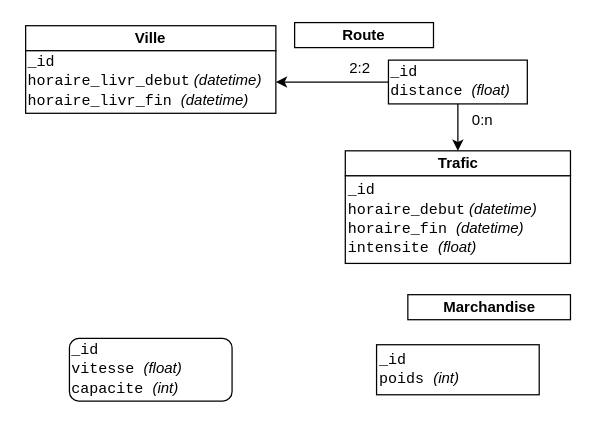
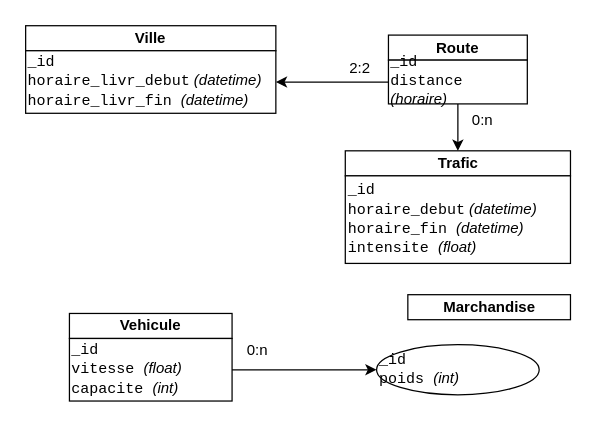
node "Route": moved (364, 35) -> (458, 48)
node "_id distance (float)": label "_id distance (float)" -> "_id distance (horaire)"
node "Vehicule": added
node "_id vitesse (float) capacite (int)": shape rounded rectangle -> rectangle
edge "_id vitesse (float) capacite (int)" -> "_id poids (int)": added, label "0:n"
node "_id poids (int)": shape rectangle -> ellipse
